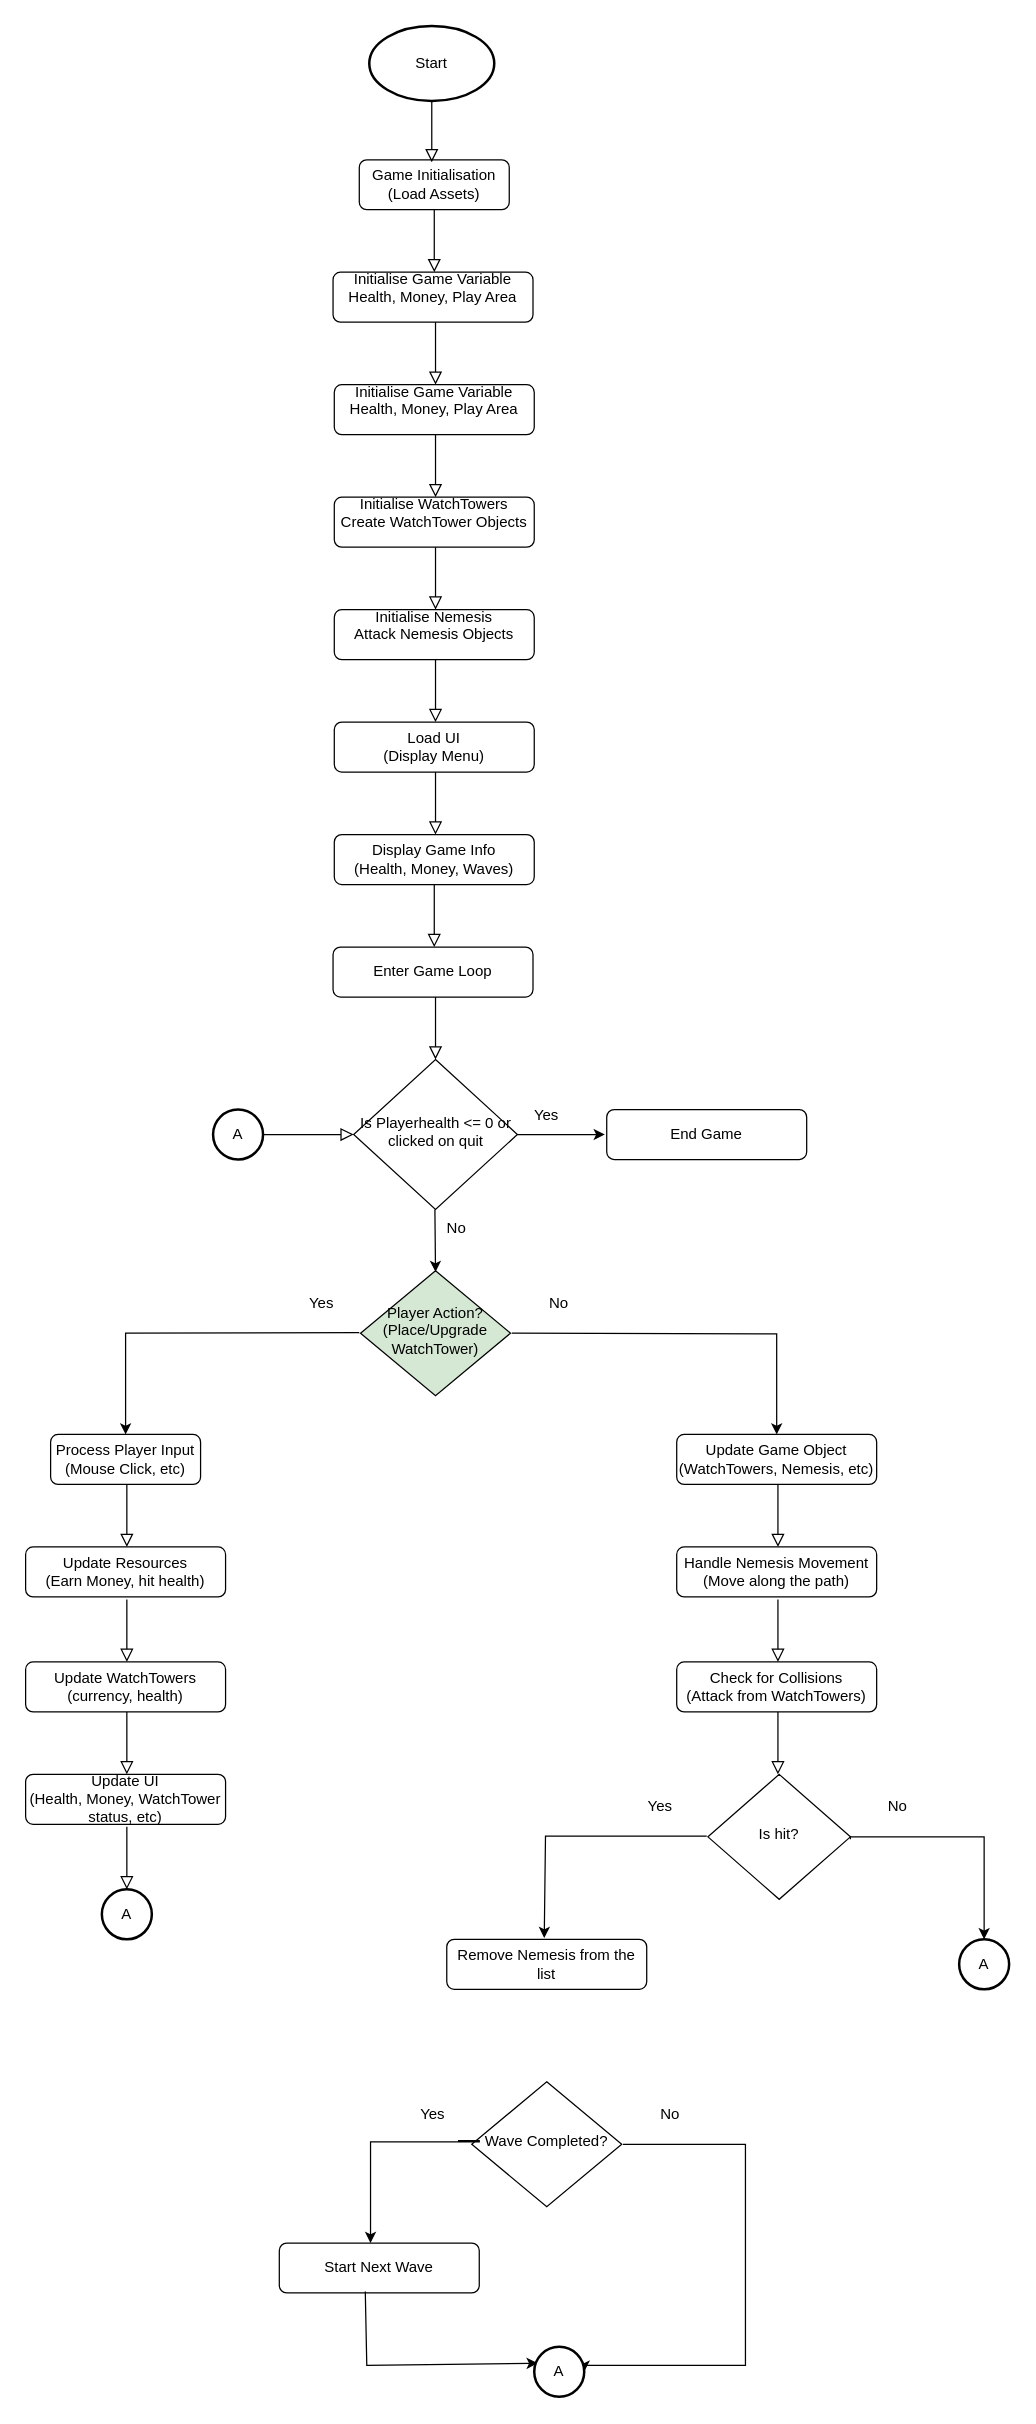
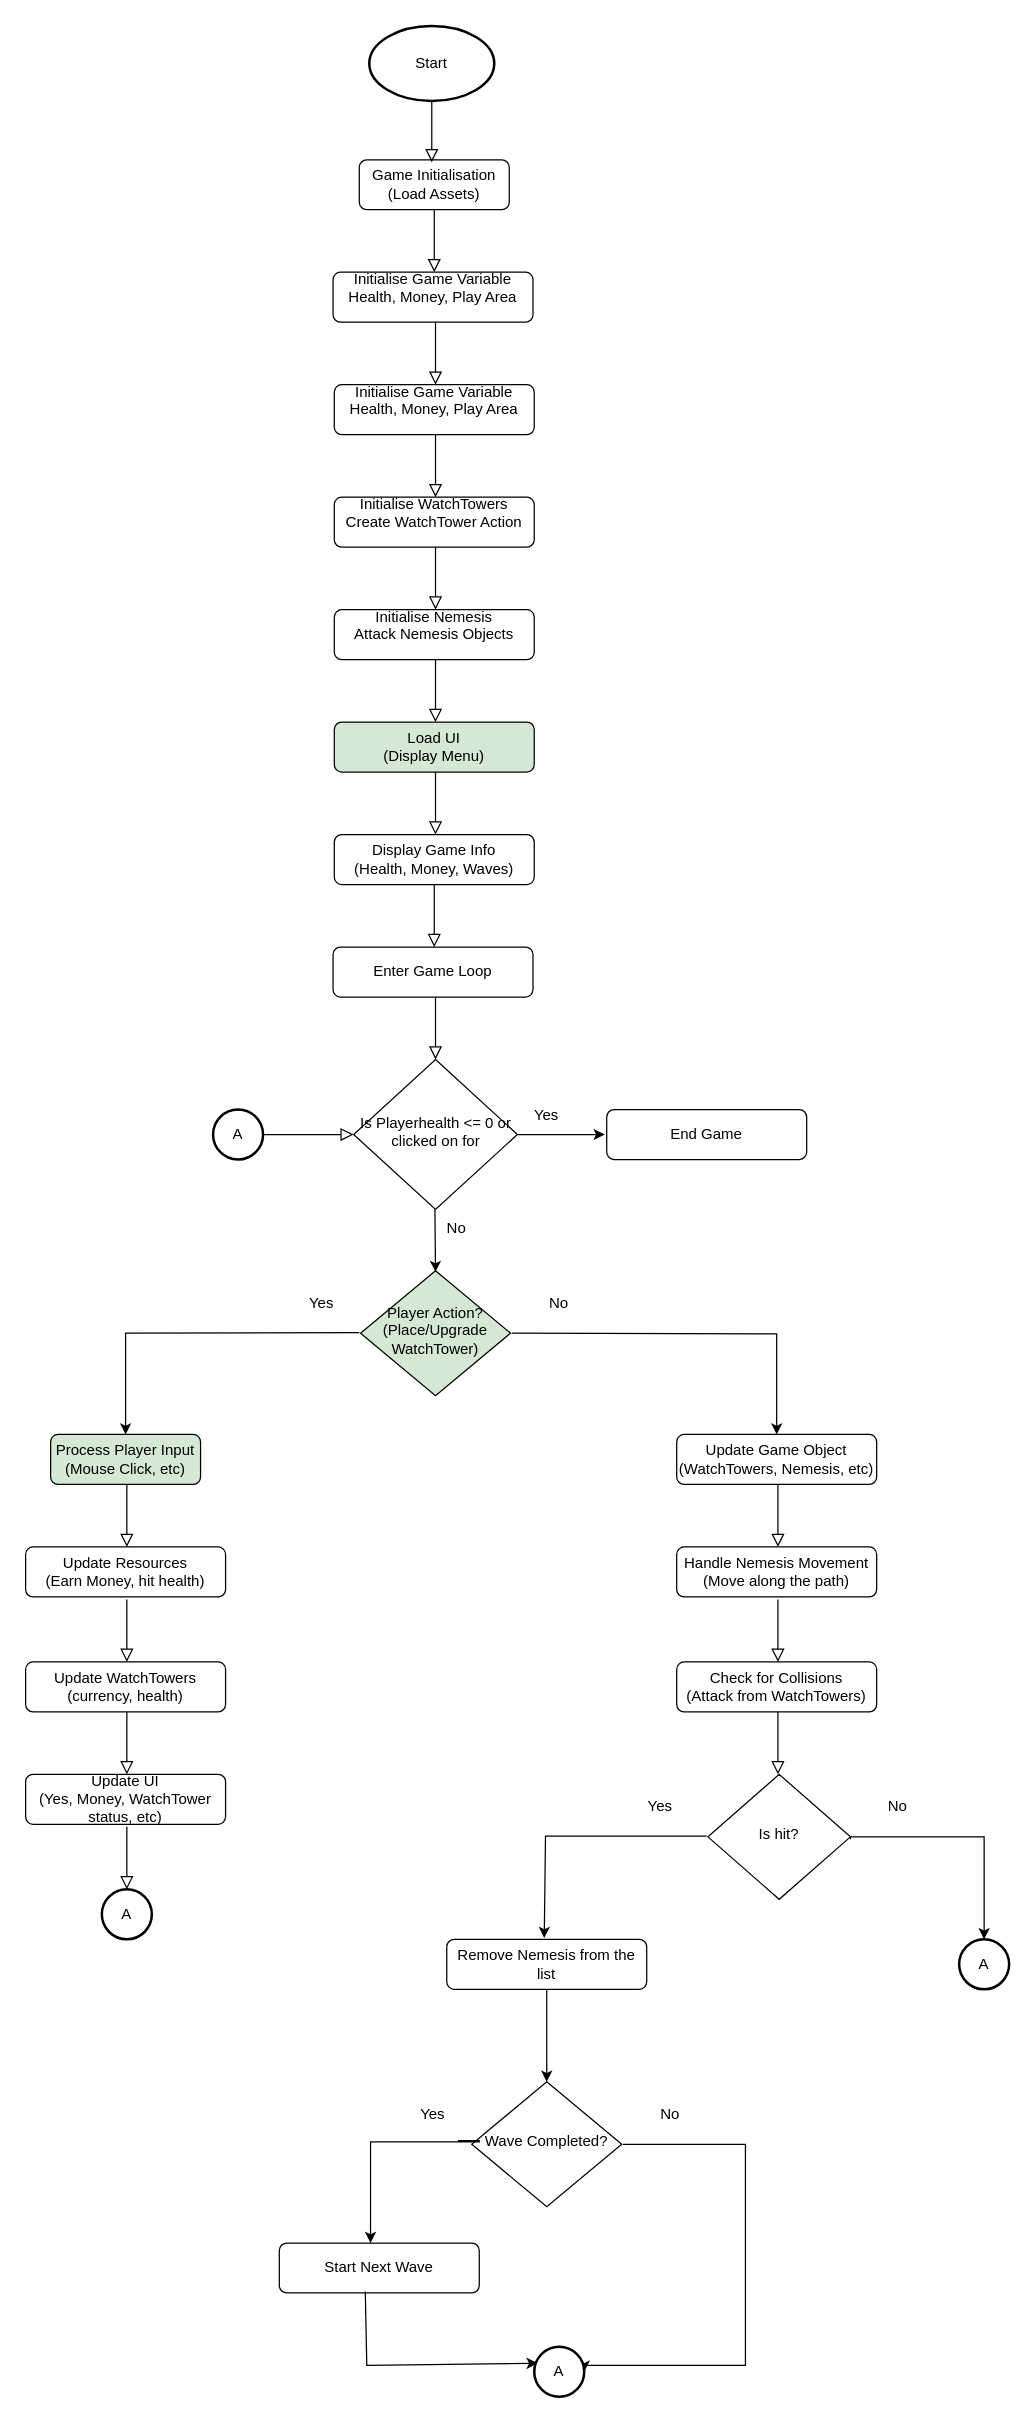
node "Initialise WatchTowers Create WatchTower Objects": label "Initialise WatchTowers Create WatchTower Objects" -> "Initialise WatchTowers Create WatchTower Action"
node "Load UI (Display Menu)": fillcolor #ffffff -> #d5e8d4
node "Is Playerhealth <= 0 or clicked on quit": label "Is Playerhealth <= 0 or clicked on quit" -> "Is Playerhealth <= 0 or clicked on for"
node "Process Player Input (Mouse Click, etc)": fillcolor #ffffff -> #d5e8d4
node "Update UI (Health, Money, WatchTower status, etc)": label "Update UI (Health, Money, WatchTower status, etc)" -> "Update UI (Yes, Money, WatchTower status, etc)"
edge "Remove Nemesis from the list" -> "Wave Completed?": added
